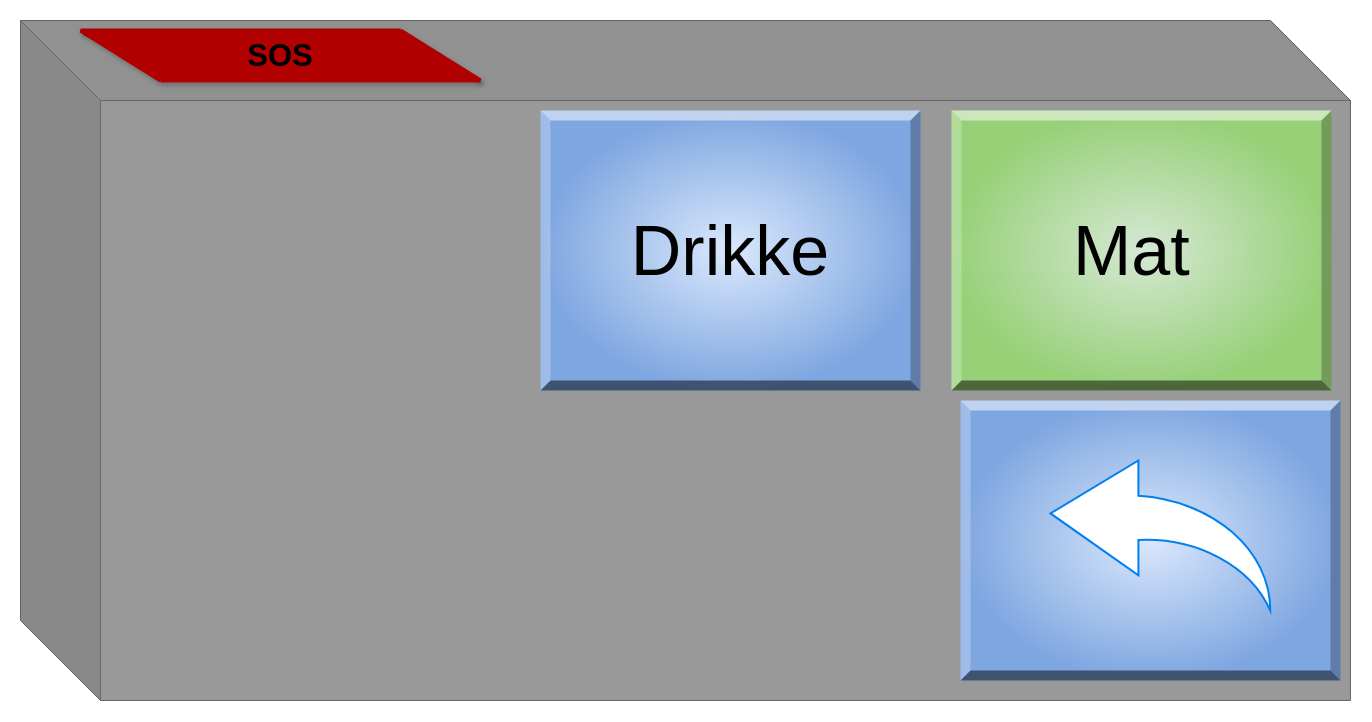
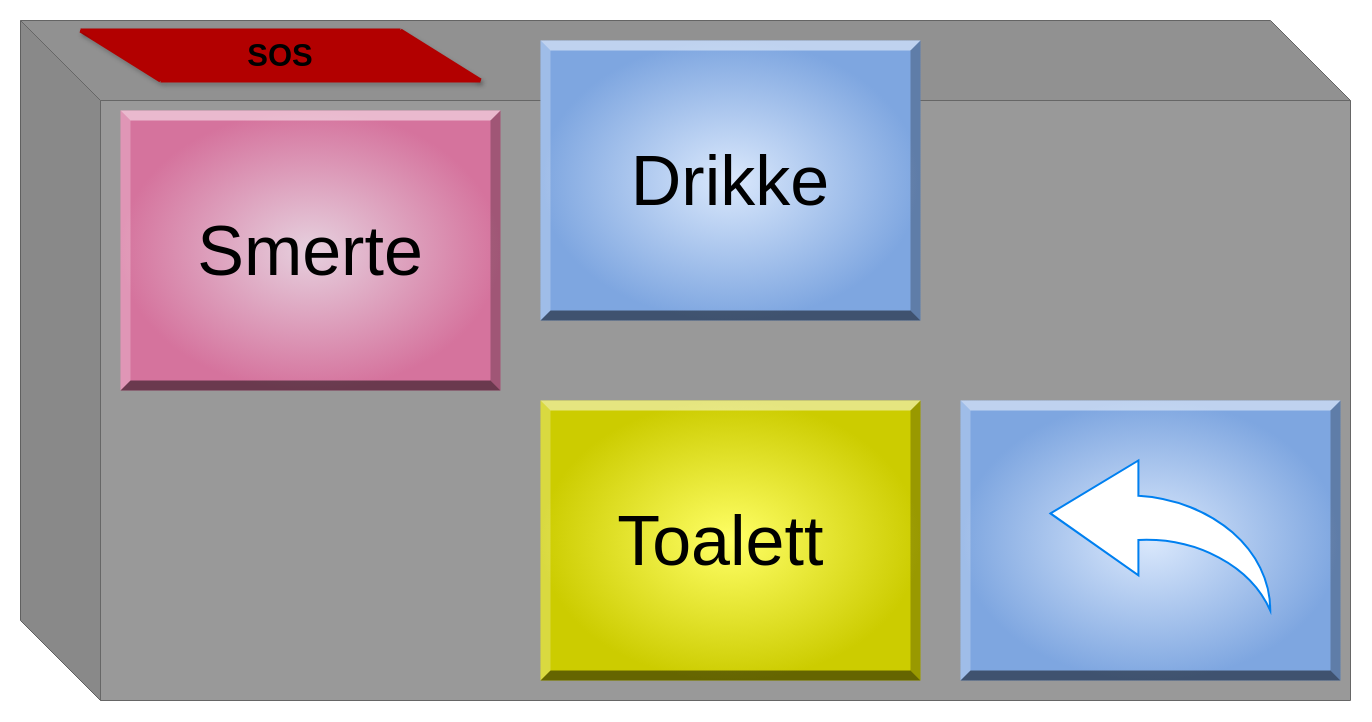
node "Smerte": added
node "Drikke": moved (731, 251) -> (731, 181)
node "Mat": removed
node "Toalett": added
